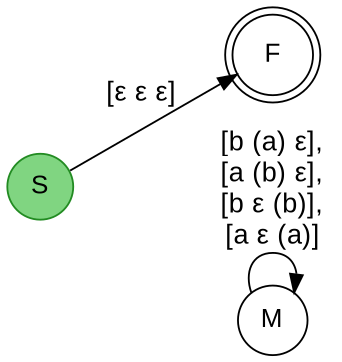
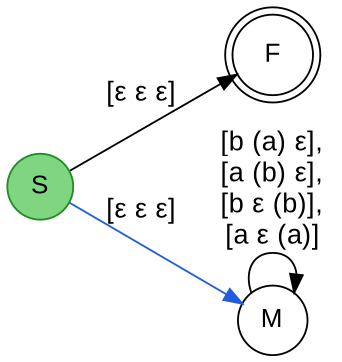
edge "S" -> "M": added, label "[ε ε ε]"
